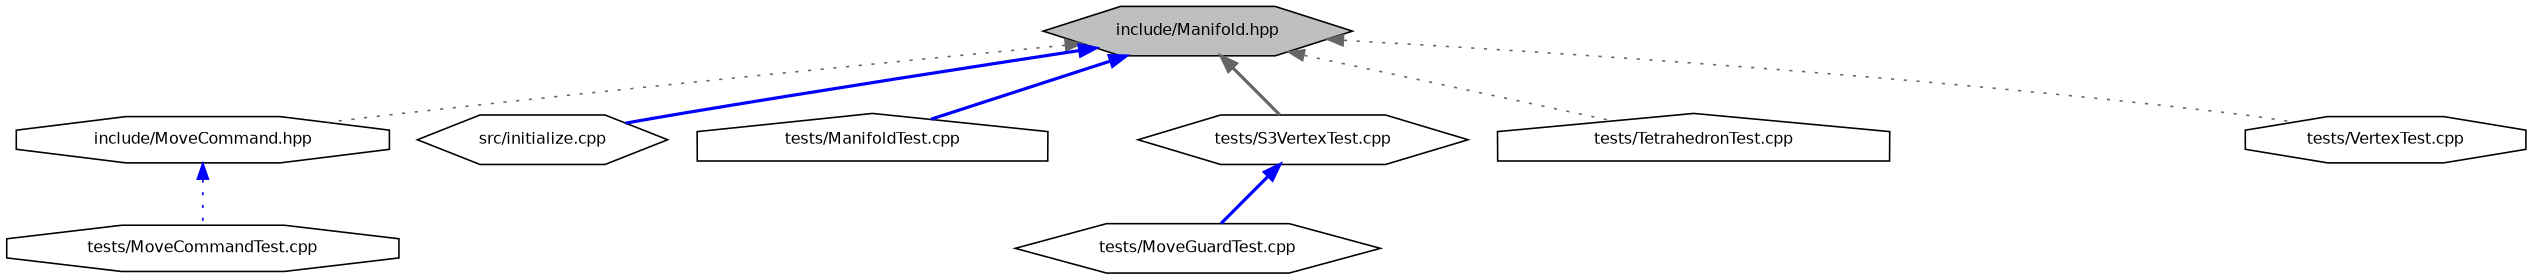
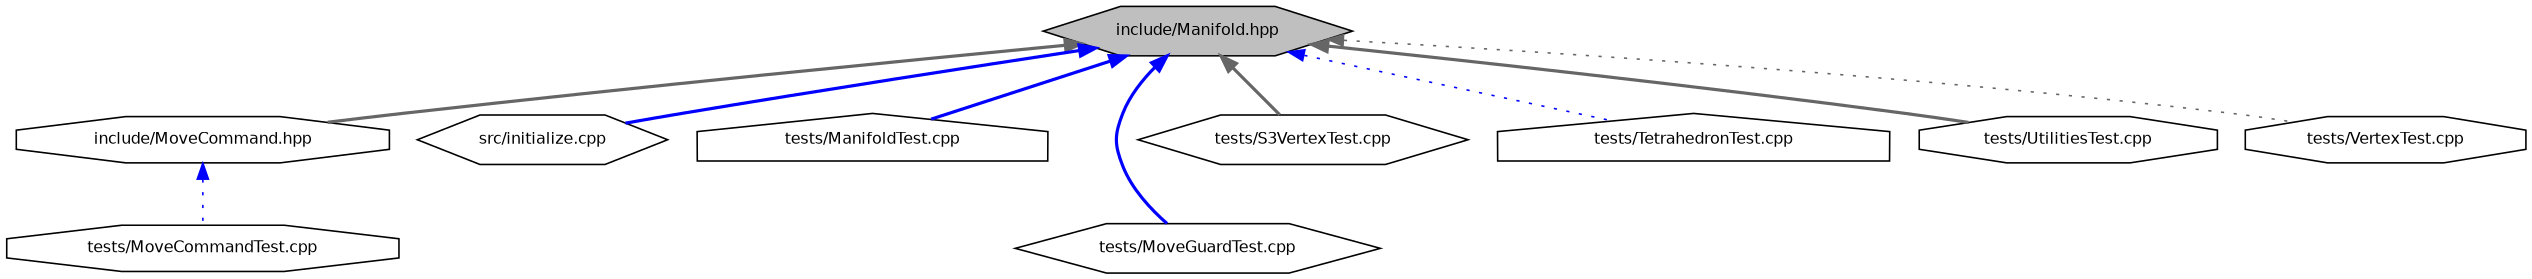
edge "include/MoveCommand.hpp" -> "include/Manifold.hpp": style dotted -> bold
edge "tests/TetrahedronTest.cpp" -> "include/Manifold.hpp": color gray40 -> blue
node "tests/UtilitiesTest.cpp": added
edge "tests/MoveGuardTest.cpp" -> "tests/S3VertexTest.cpp": now "tests/MoveGuardTest.cpp" -> "include/Manifold.hpp"
